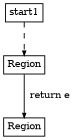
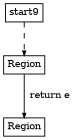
node "start1": label "start1" -> "start9"
